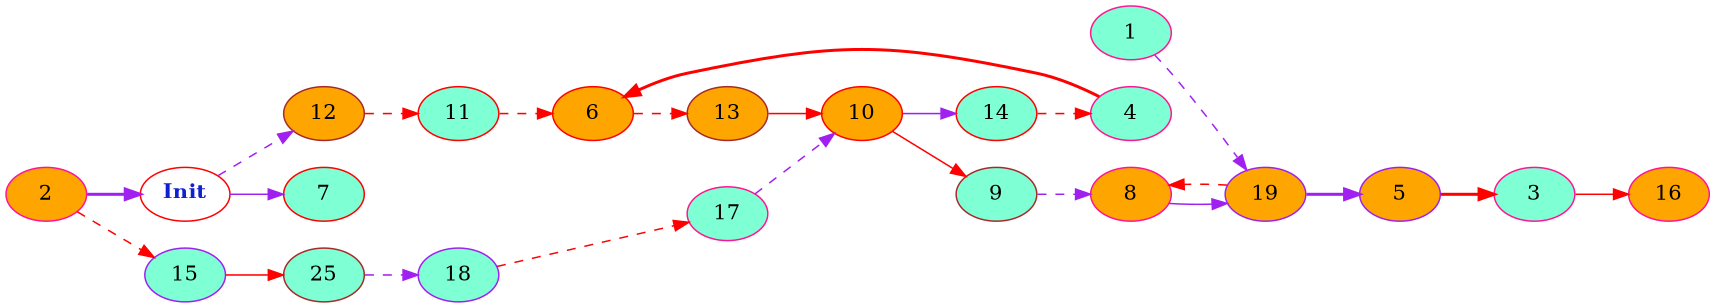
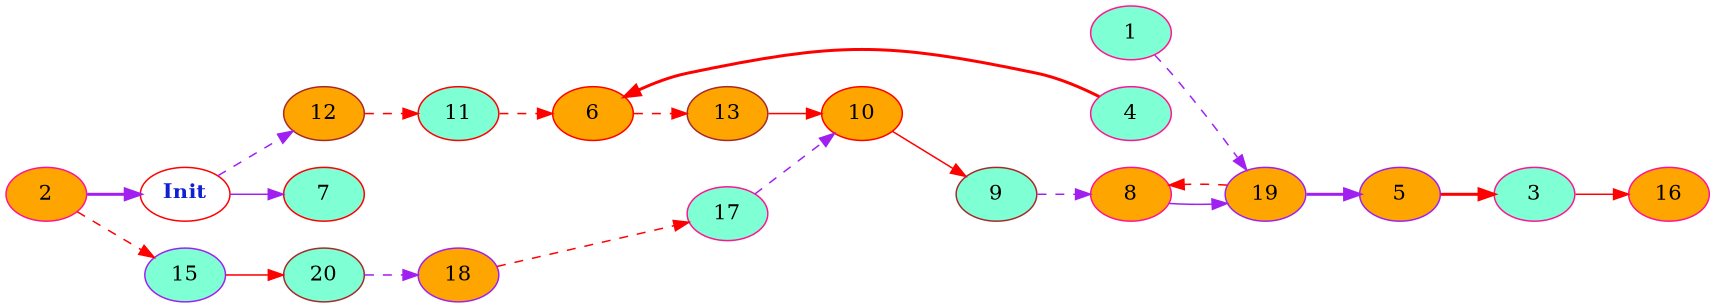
node "14": removed
node "25": label "25" -> "20"
node "18": fillcolor aquamarine -> orange
